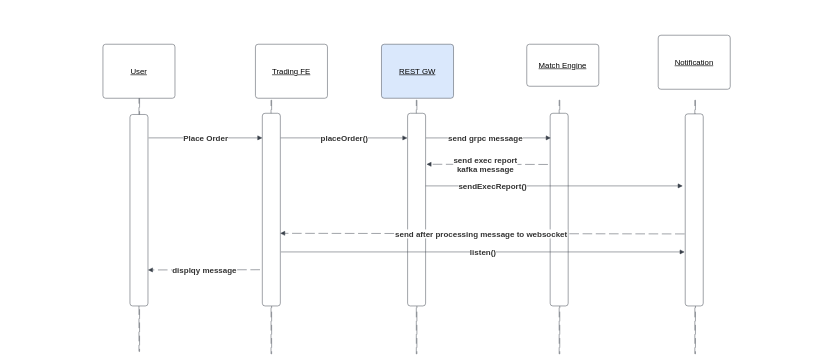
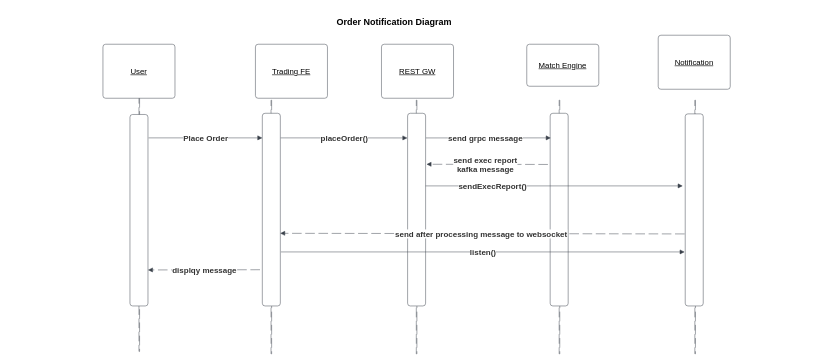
node "Order Notification Diagram": added
node "REST GW": fillcolor #dae8fc -> #ffffff
